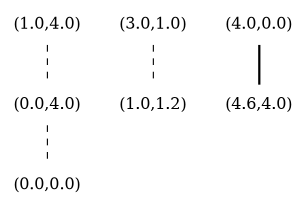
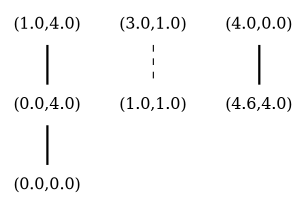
edge "(1.0,4.0)" -- "(0.0,4.0)": style dashed -> bold
node "(1.0,1.2)": label "(1.0,1.2)" -> "(1.0,1.0)"
edge "(0.0,4.0)" -- "(0.0,0.0)": style dashed -> bold
